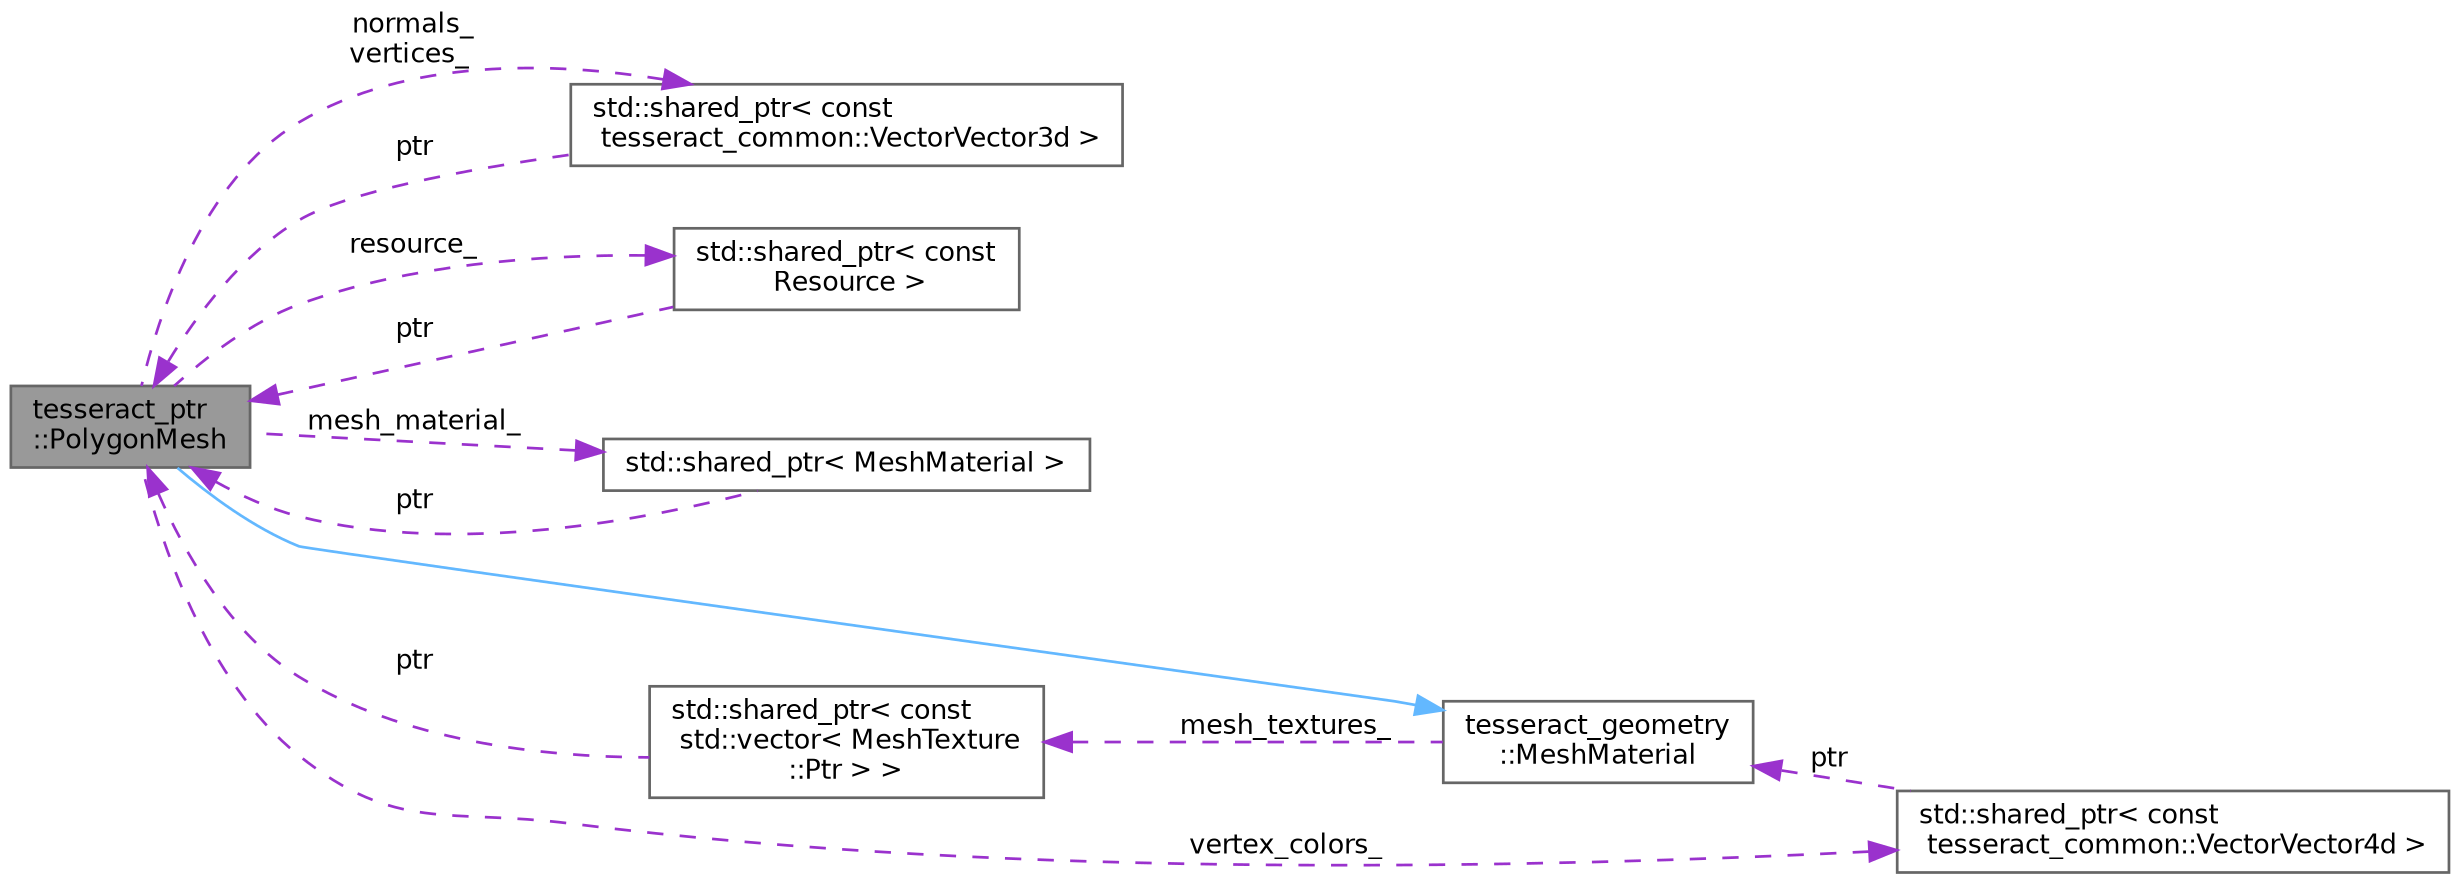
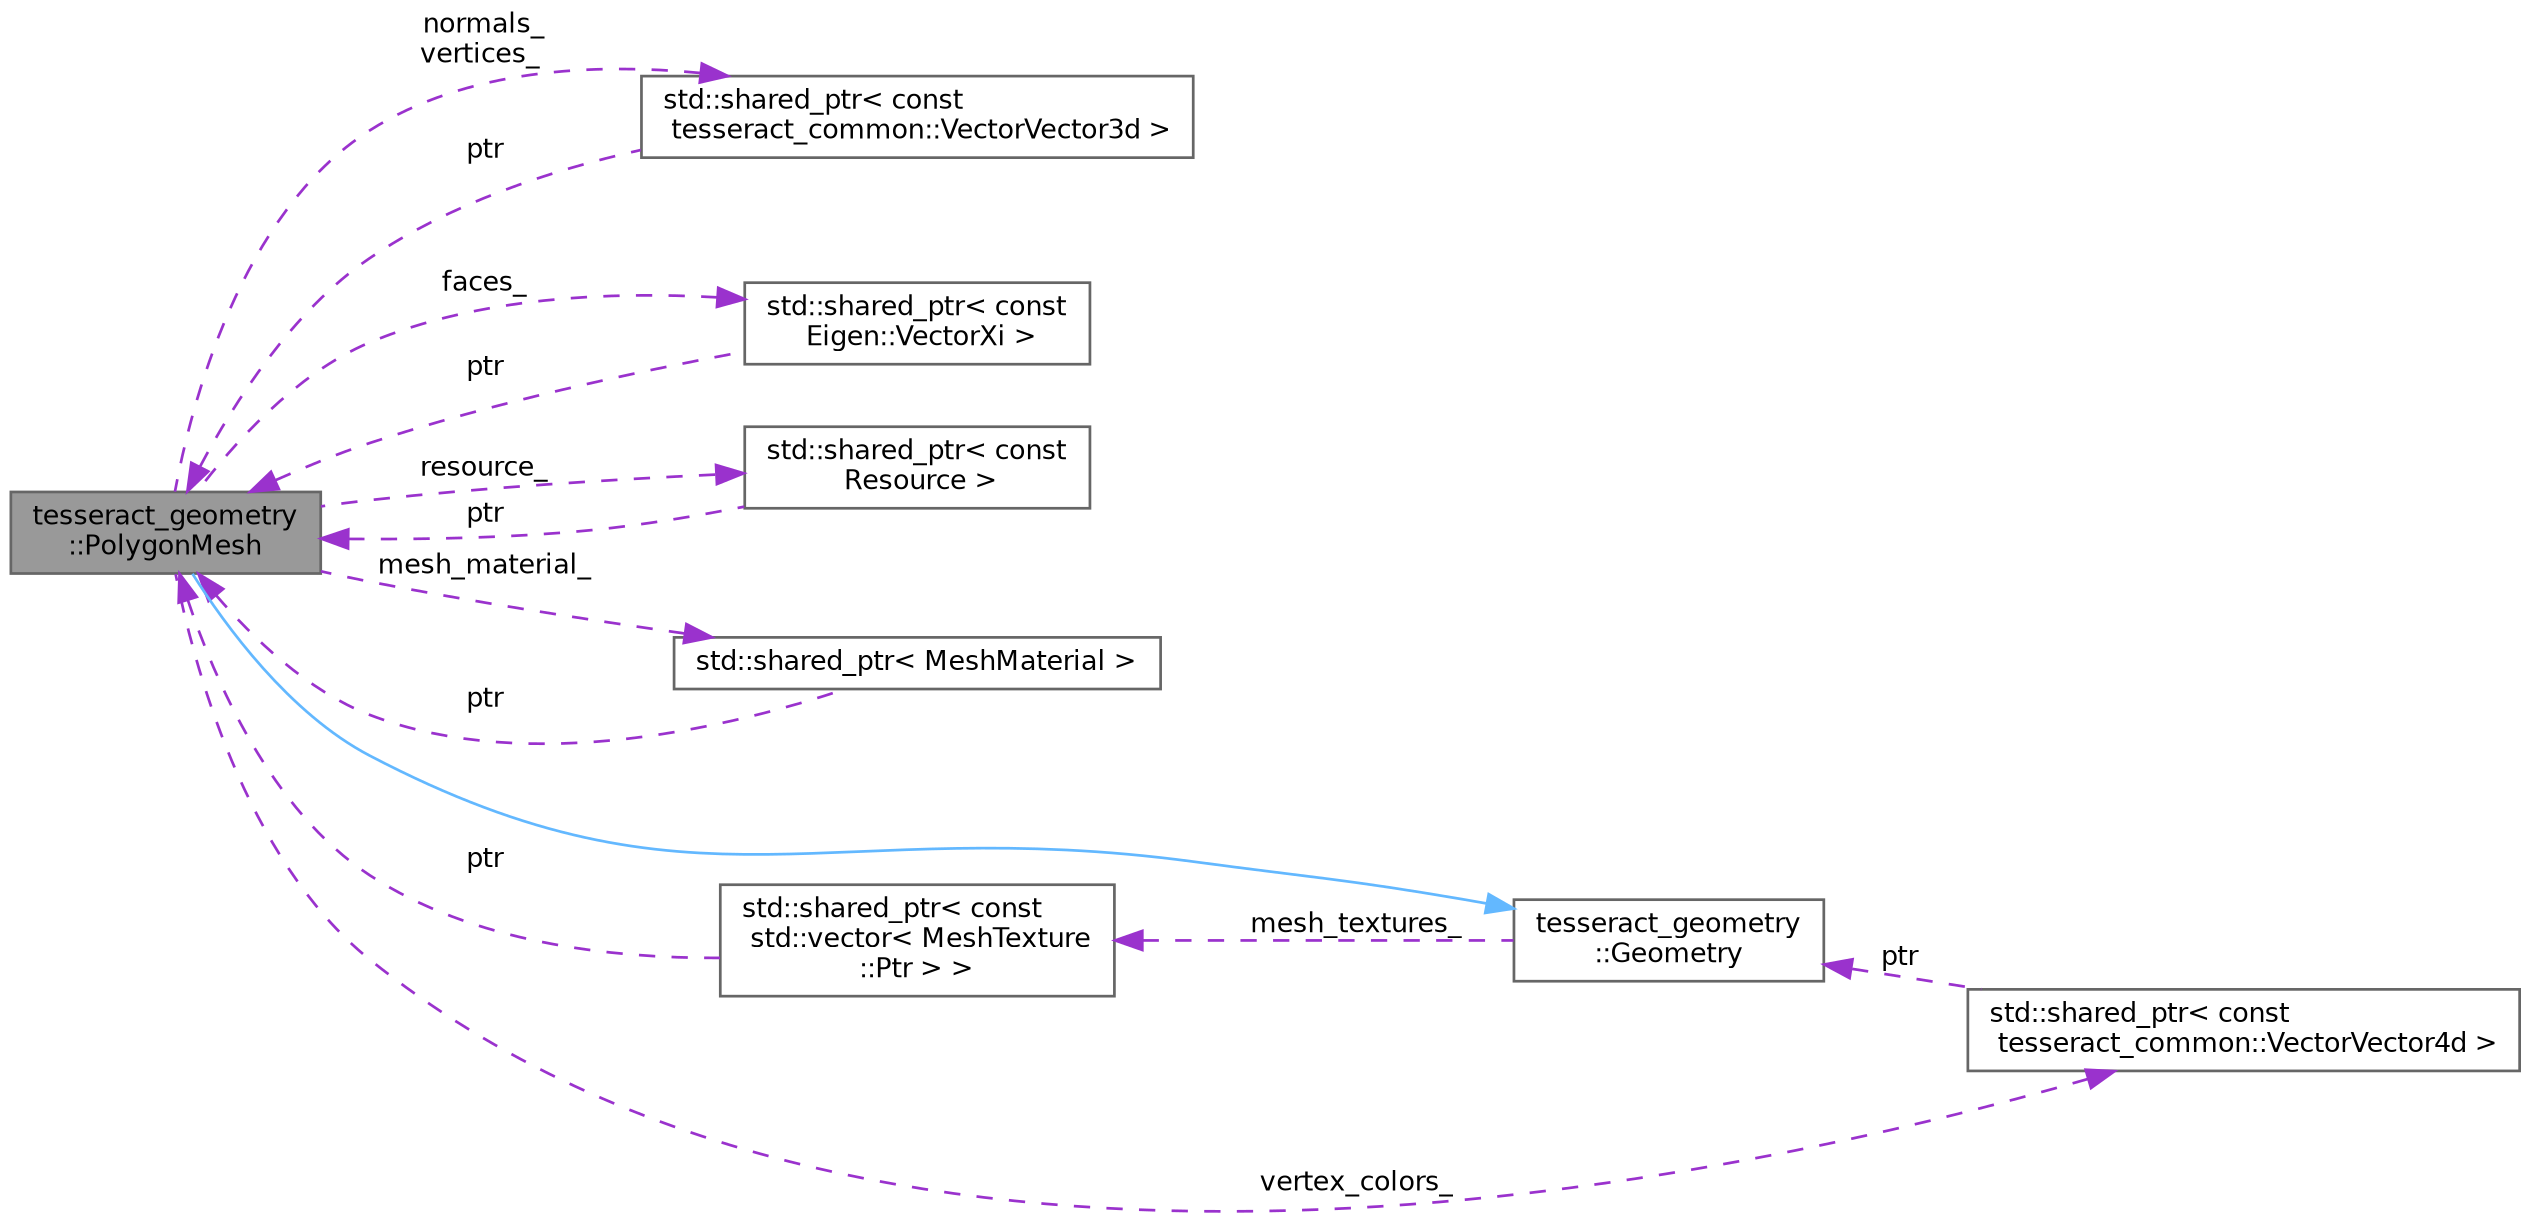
node "std::shared_ptr< const Eigen::VectorXi >": added
node "tesseract_ptr ::PolygonMesh": label "tesseract_ptr ::PolygonMesh" -> "tesseract_geometry ::PolygonMesh"
node "tesseract_geometry ::MeshMaterial": label "tesseract_geometry ::MeshMaterial" -> "tesseract_geometry ::Geometry"
